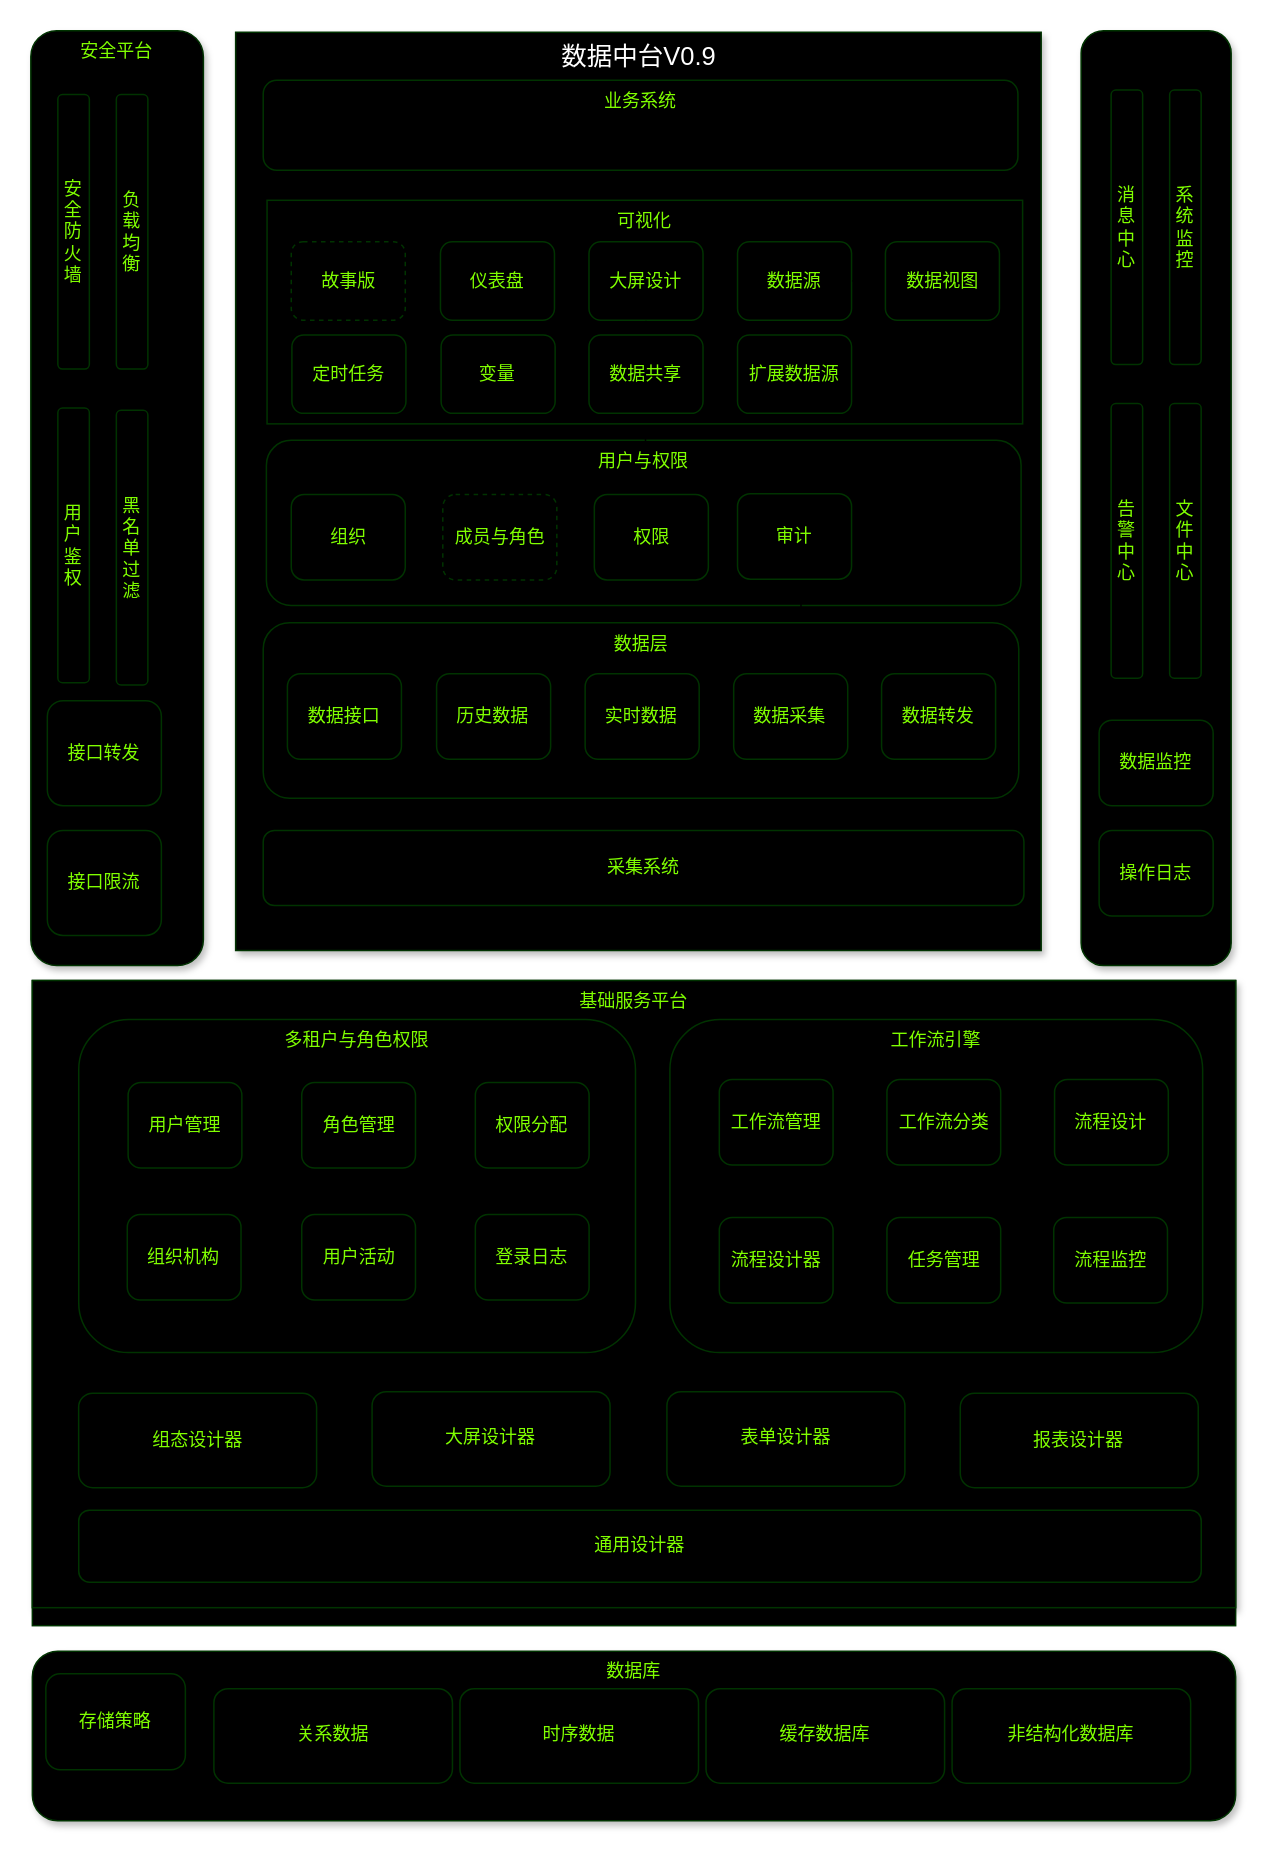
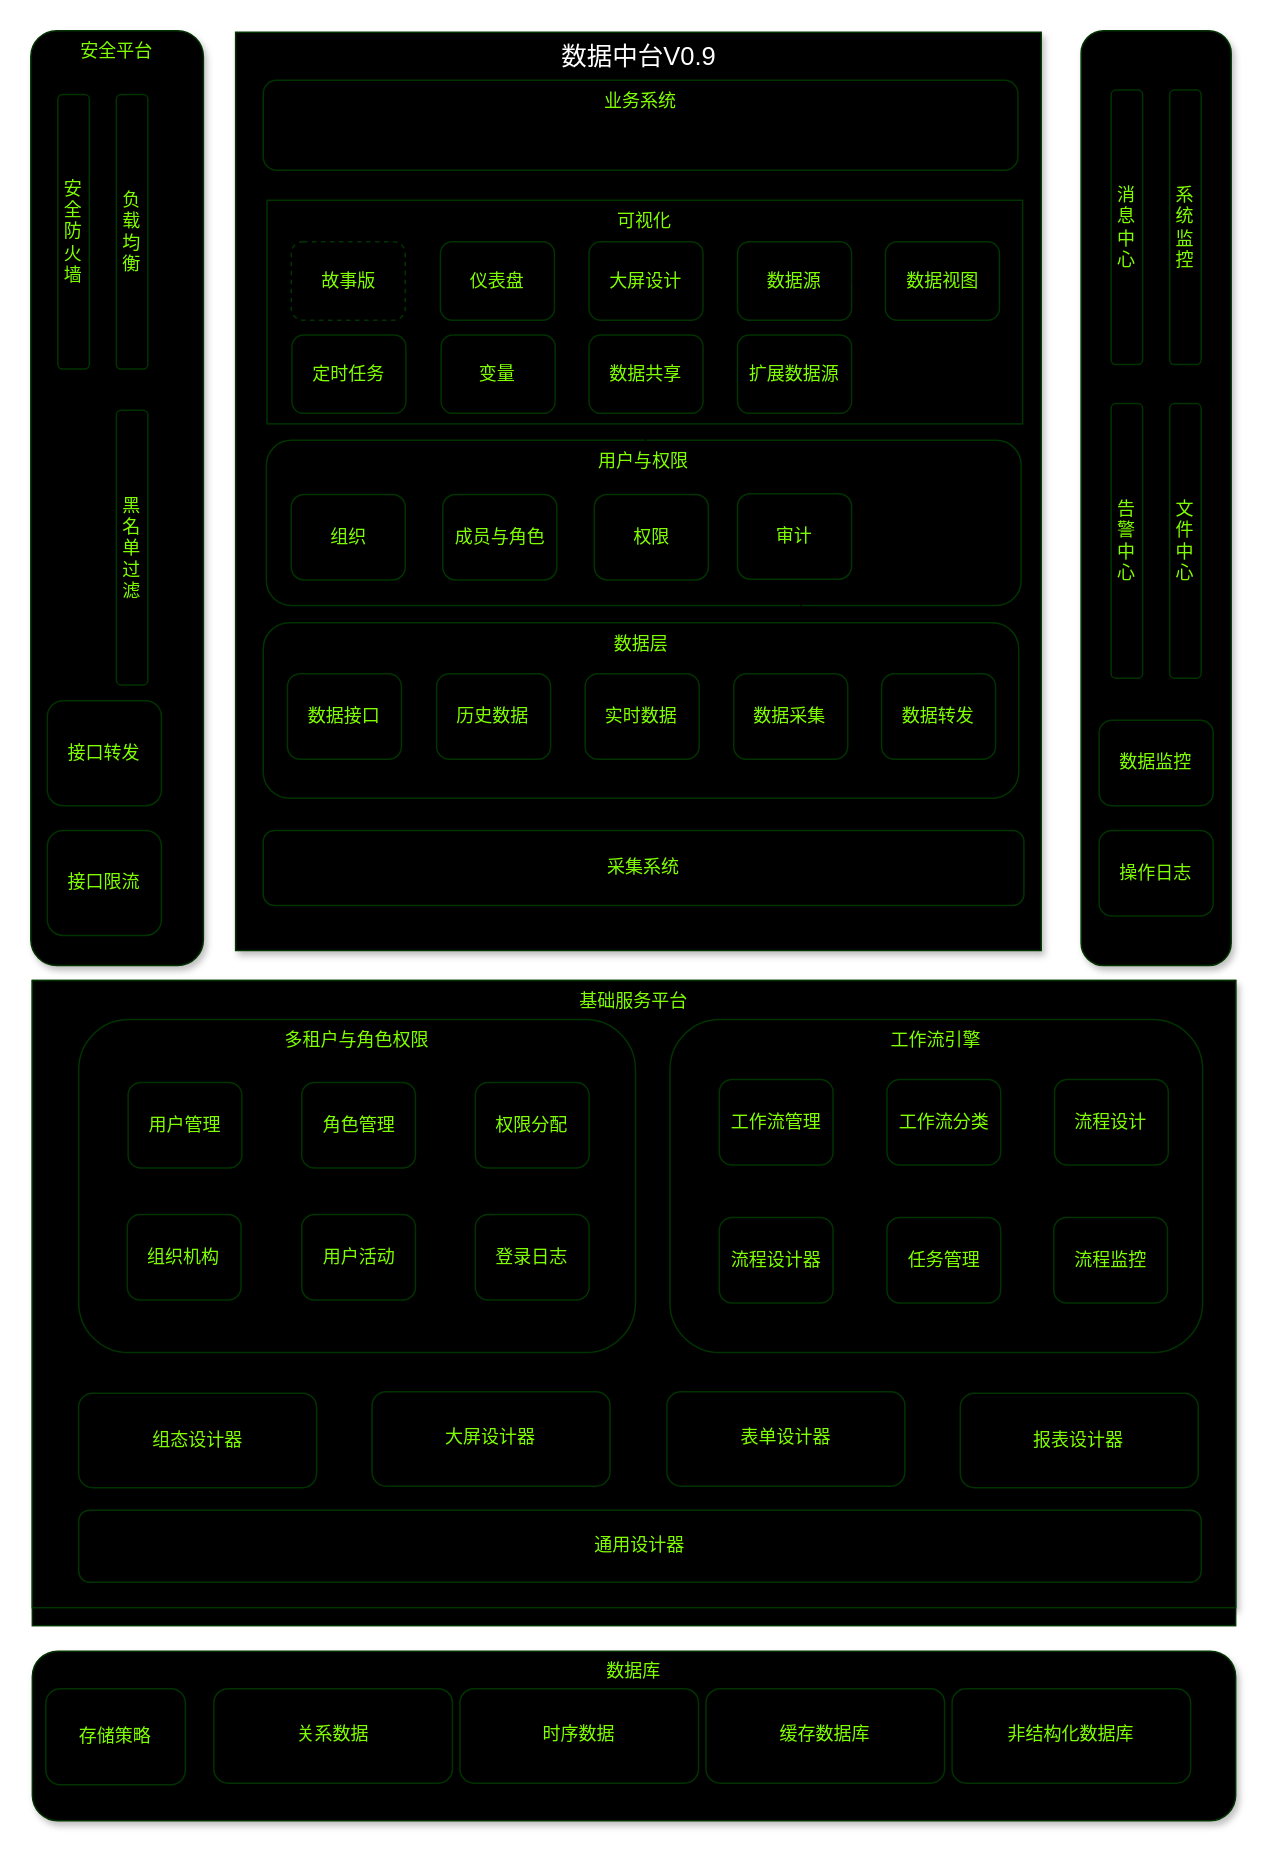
node "成员与角色": style dashed -> solid
node "用户鉴权": removed
node "存储策略": moved (116, 1721) -> (116, 1736)
